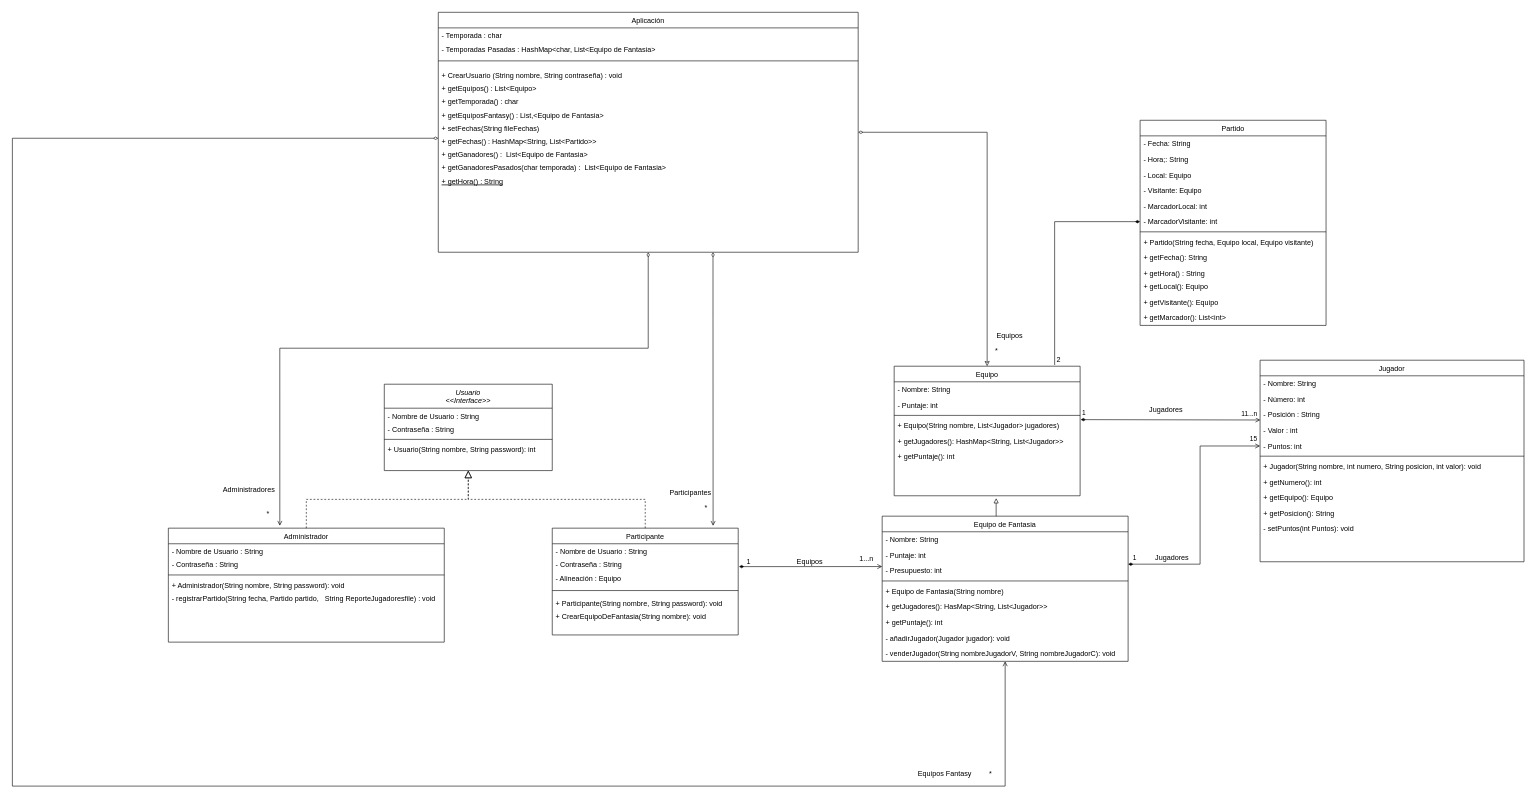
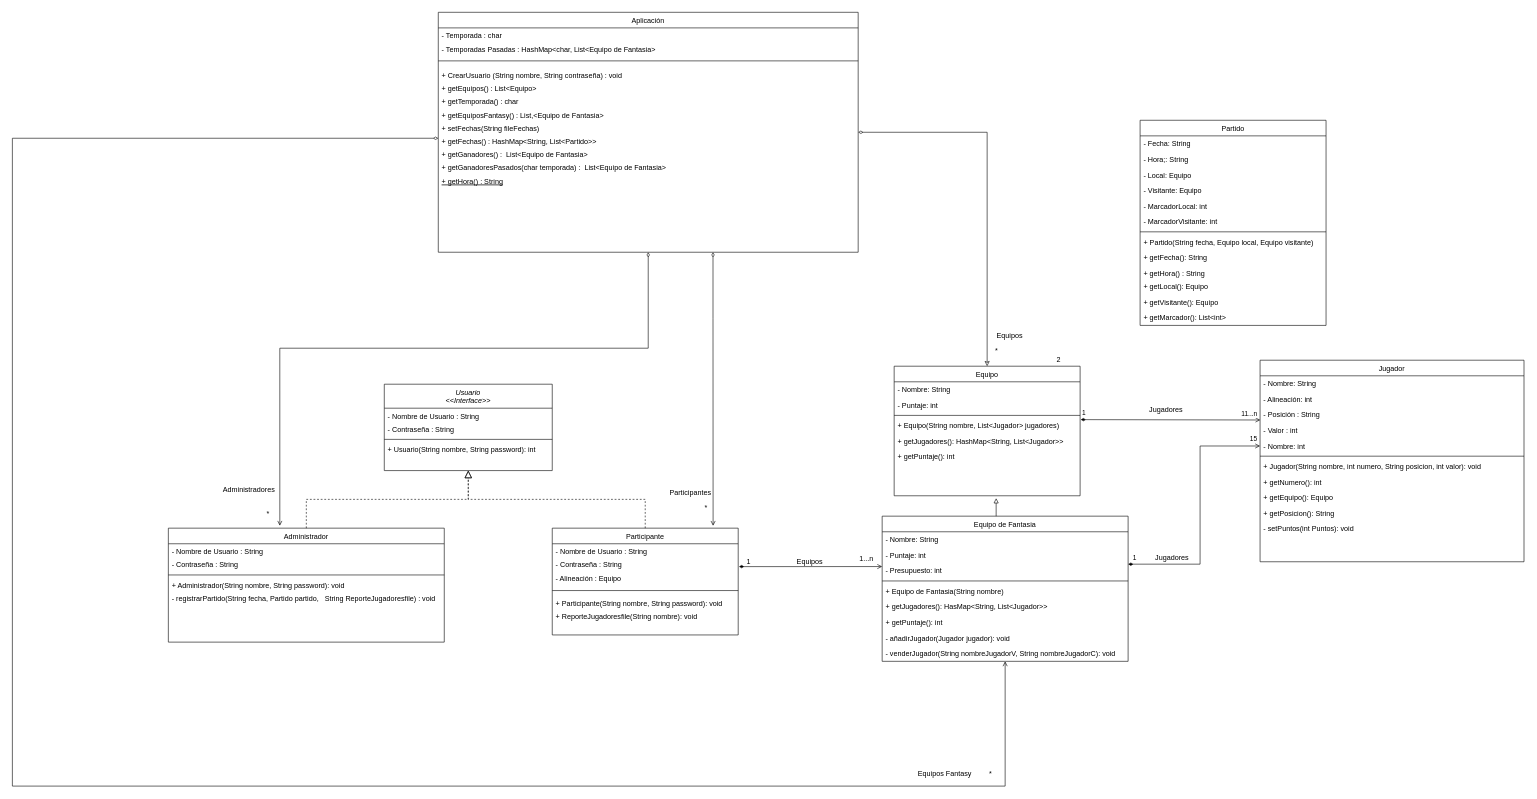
edge "Equipo" -> "- MarcadorVisitante: int": removed
node "- Número: int": label "- Número: int" -> "- Alineación: int"
node "- Puntos: int": label "- Puntos: int" -> "- Nombre: int"
node "+ CrearEquipoDeFantasia(String nombre): void": label "+ CrearEquipoDeFantasia(String nombre): void" -> "+ ReporteJugadoresfile(String nombre): void"
